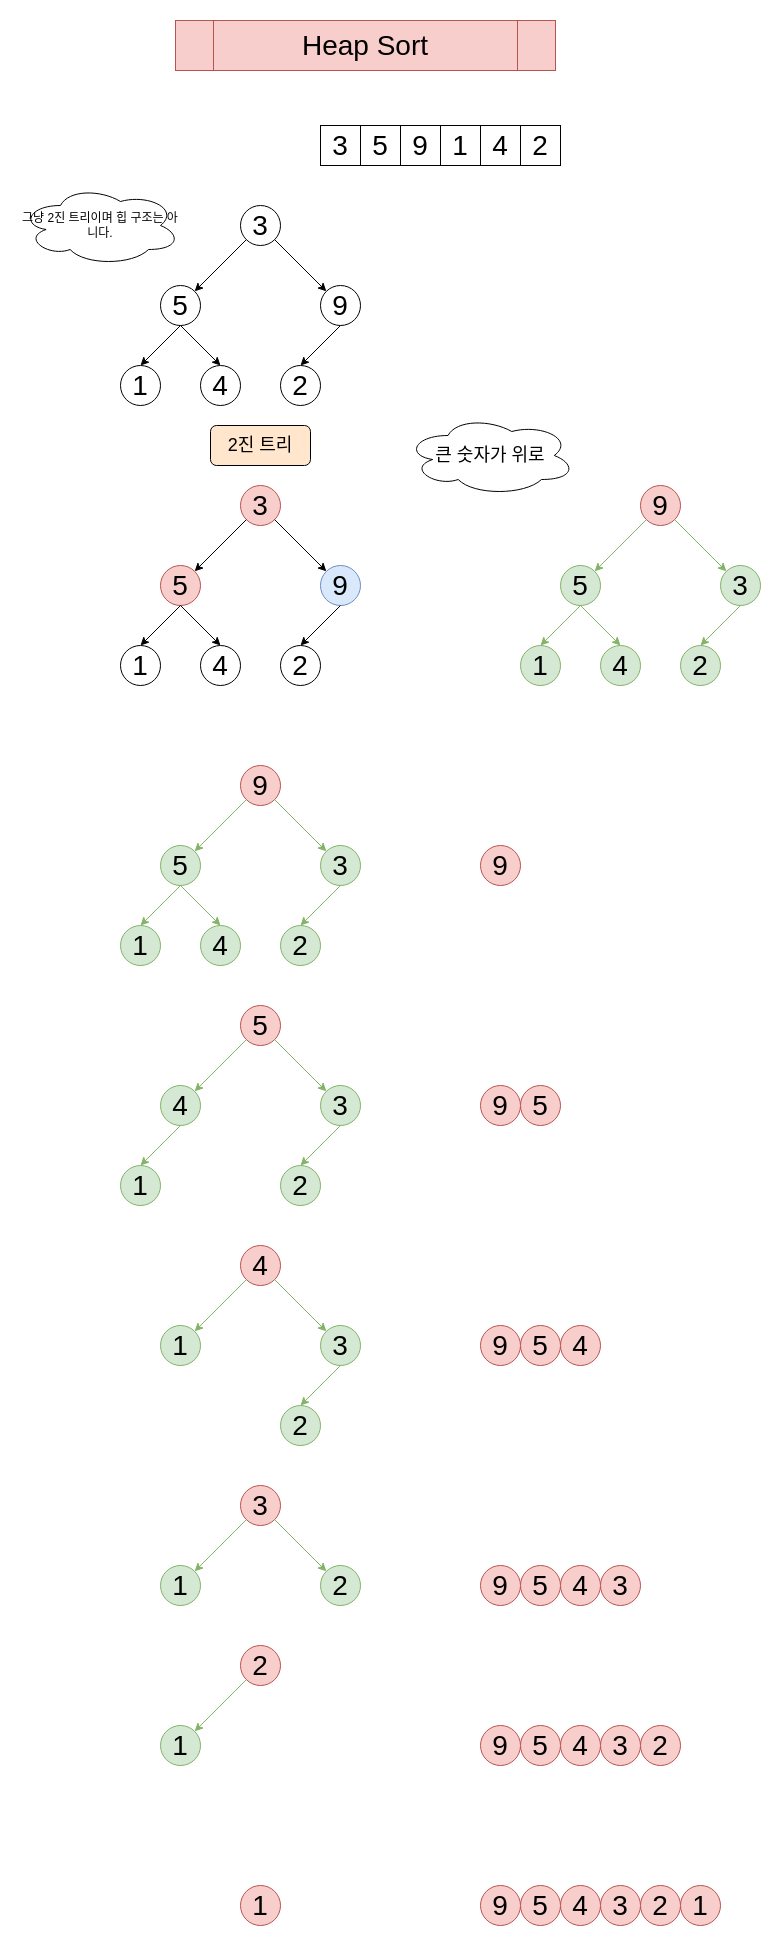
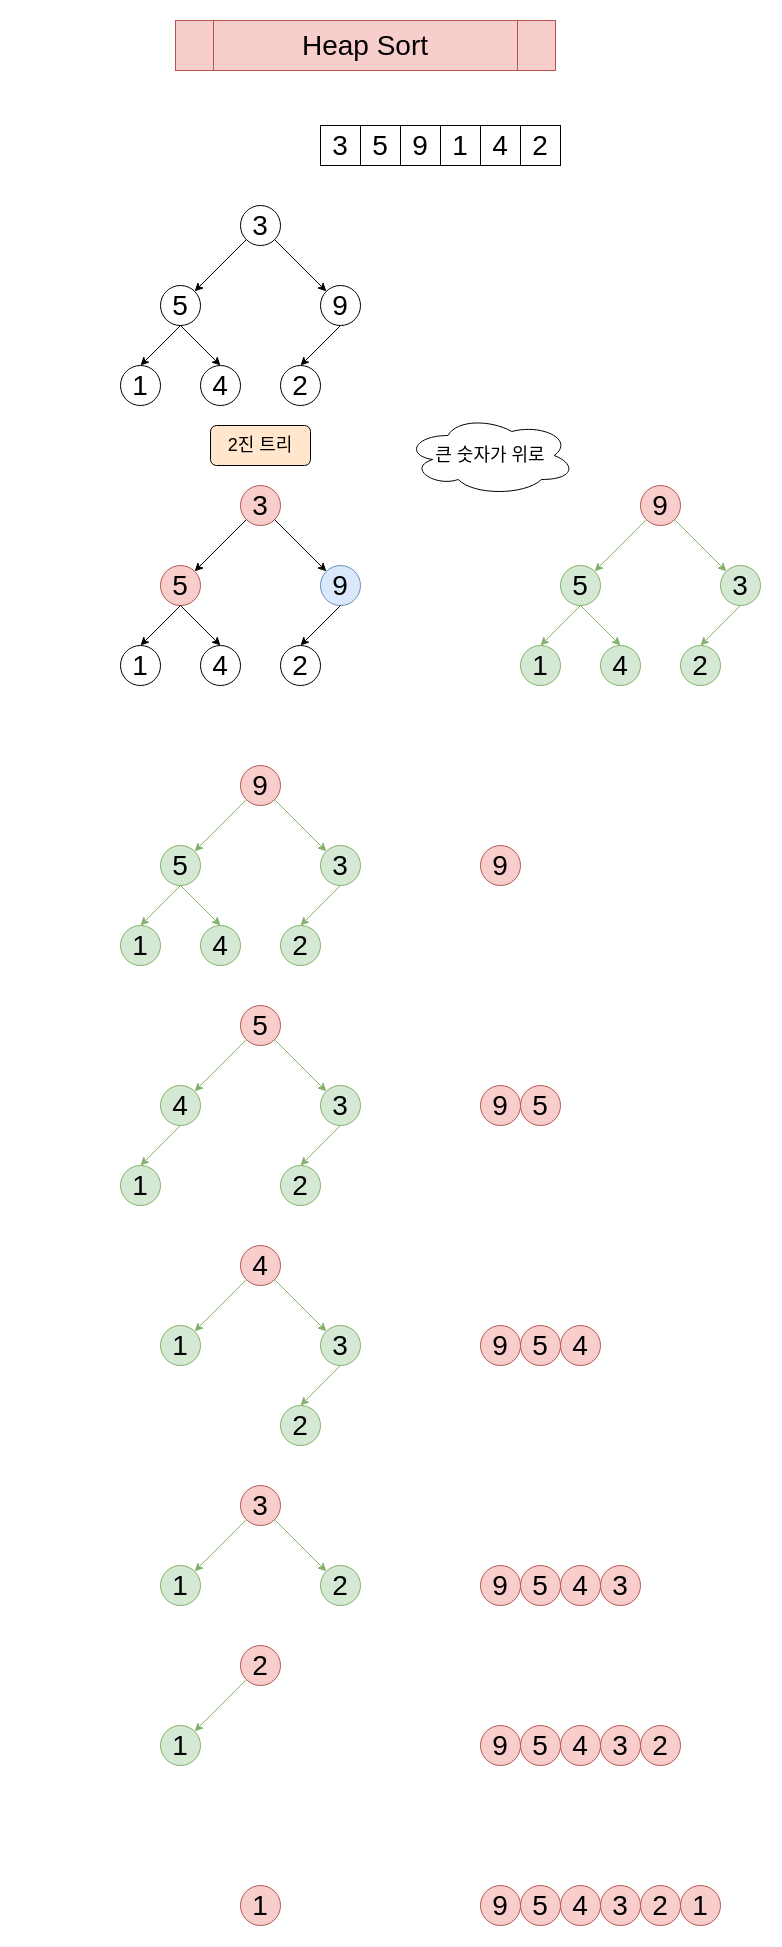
node "그냥 2진 트리이며 힙 구조는 아니다.": removed
